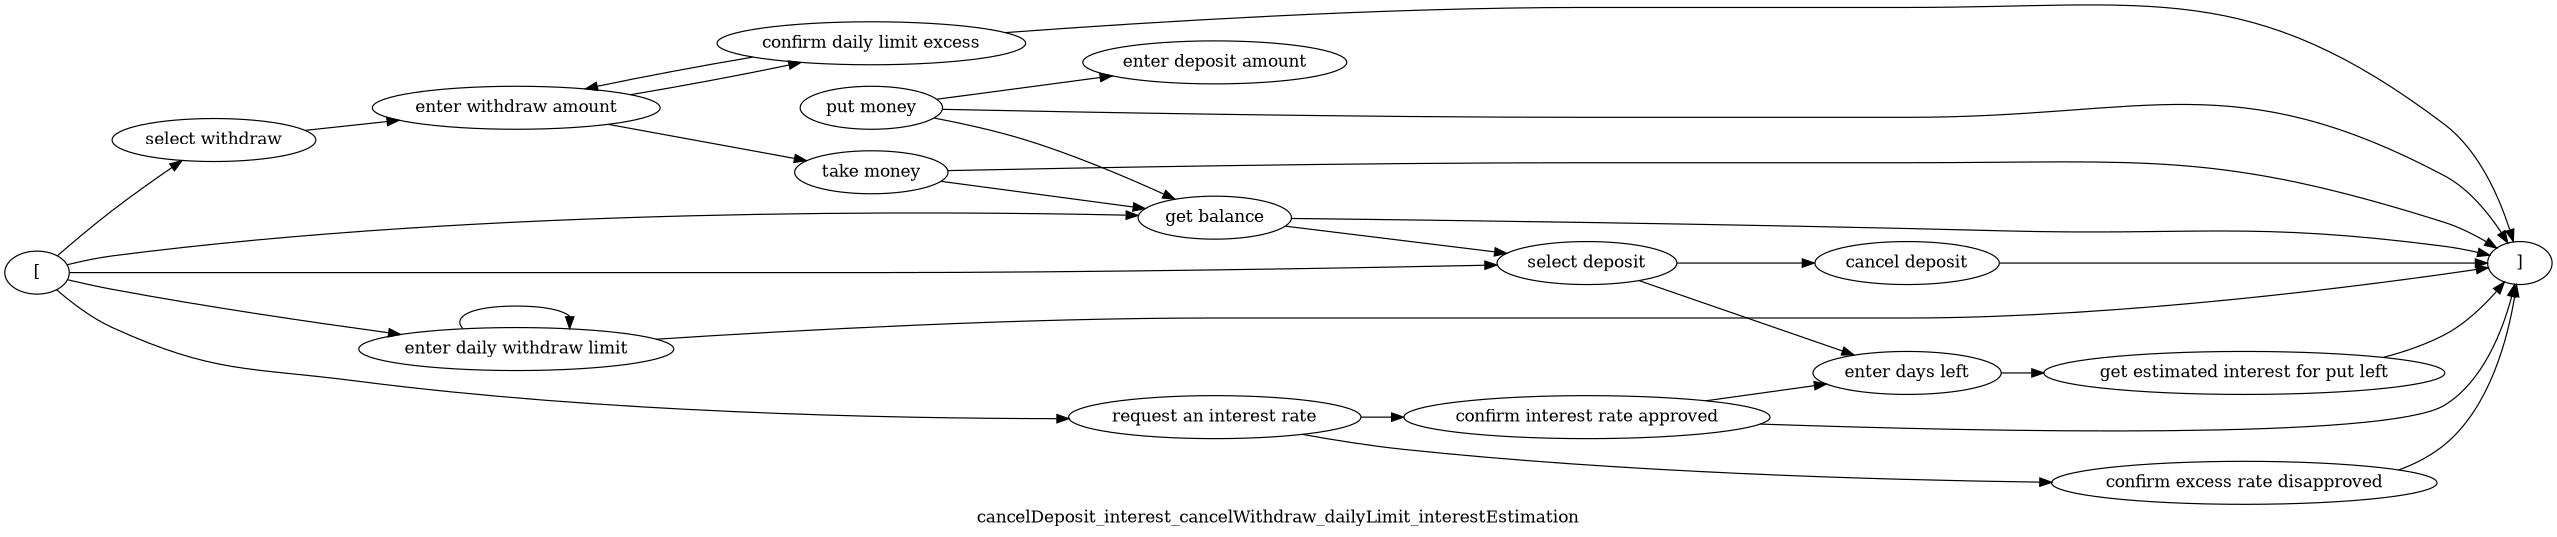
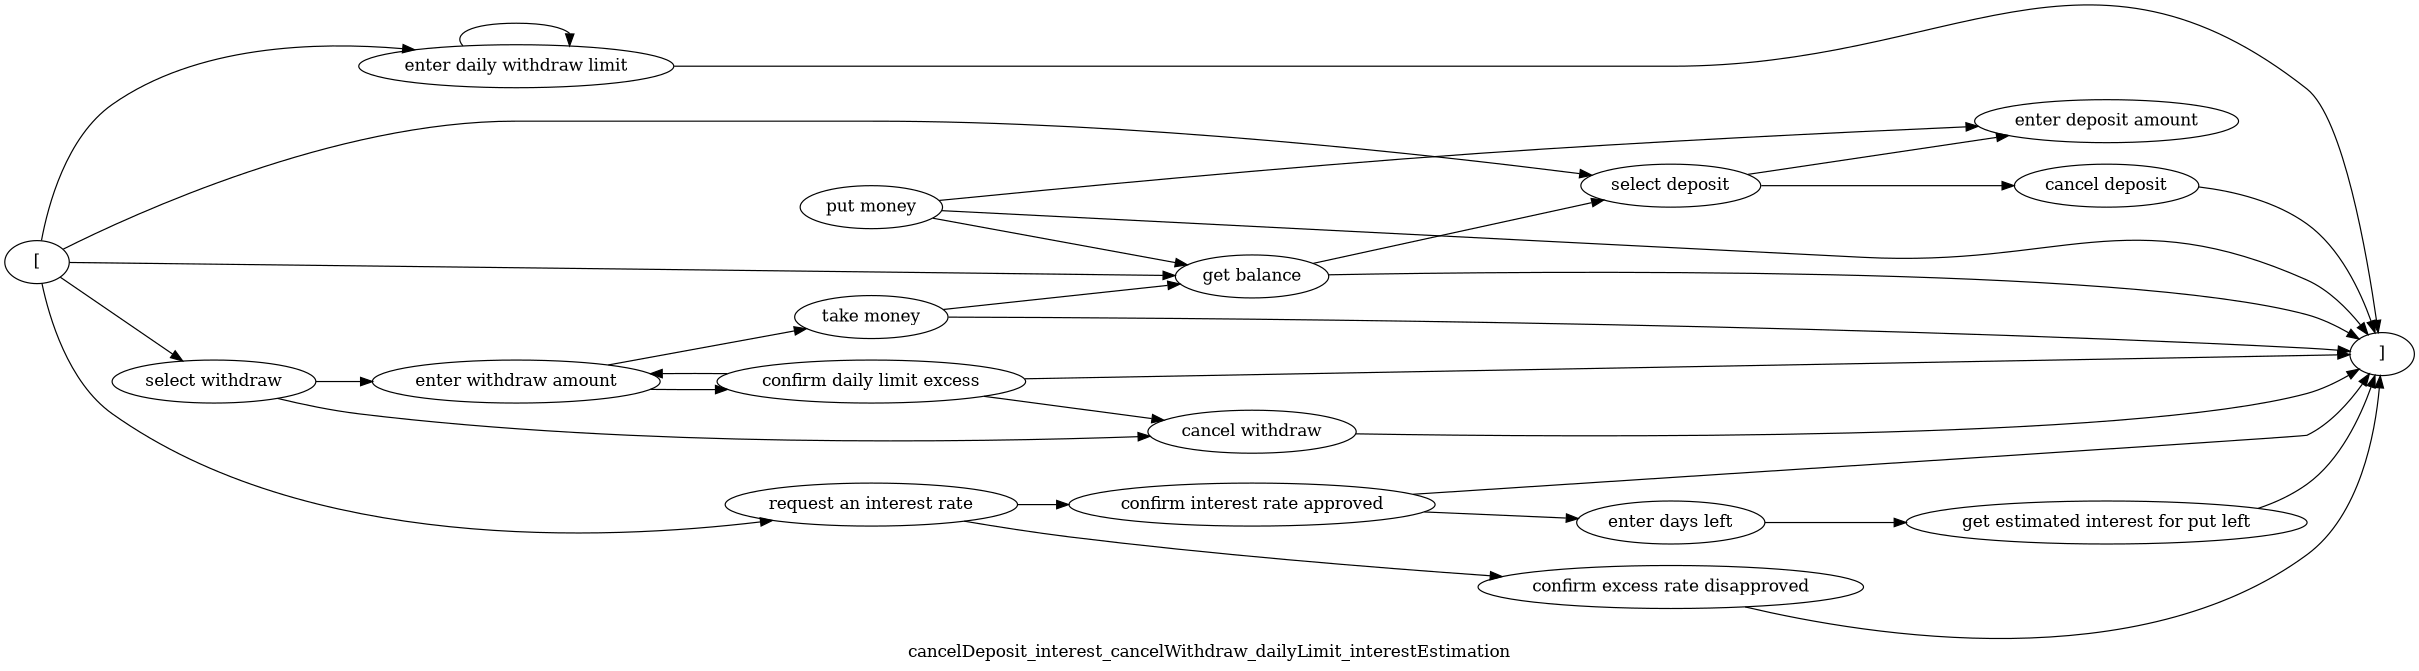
edge "select deposit" -> "enter days left": now "select deposit" -> "enter deposit amount"
node "cancel withdraw": added
